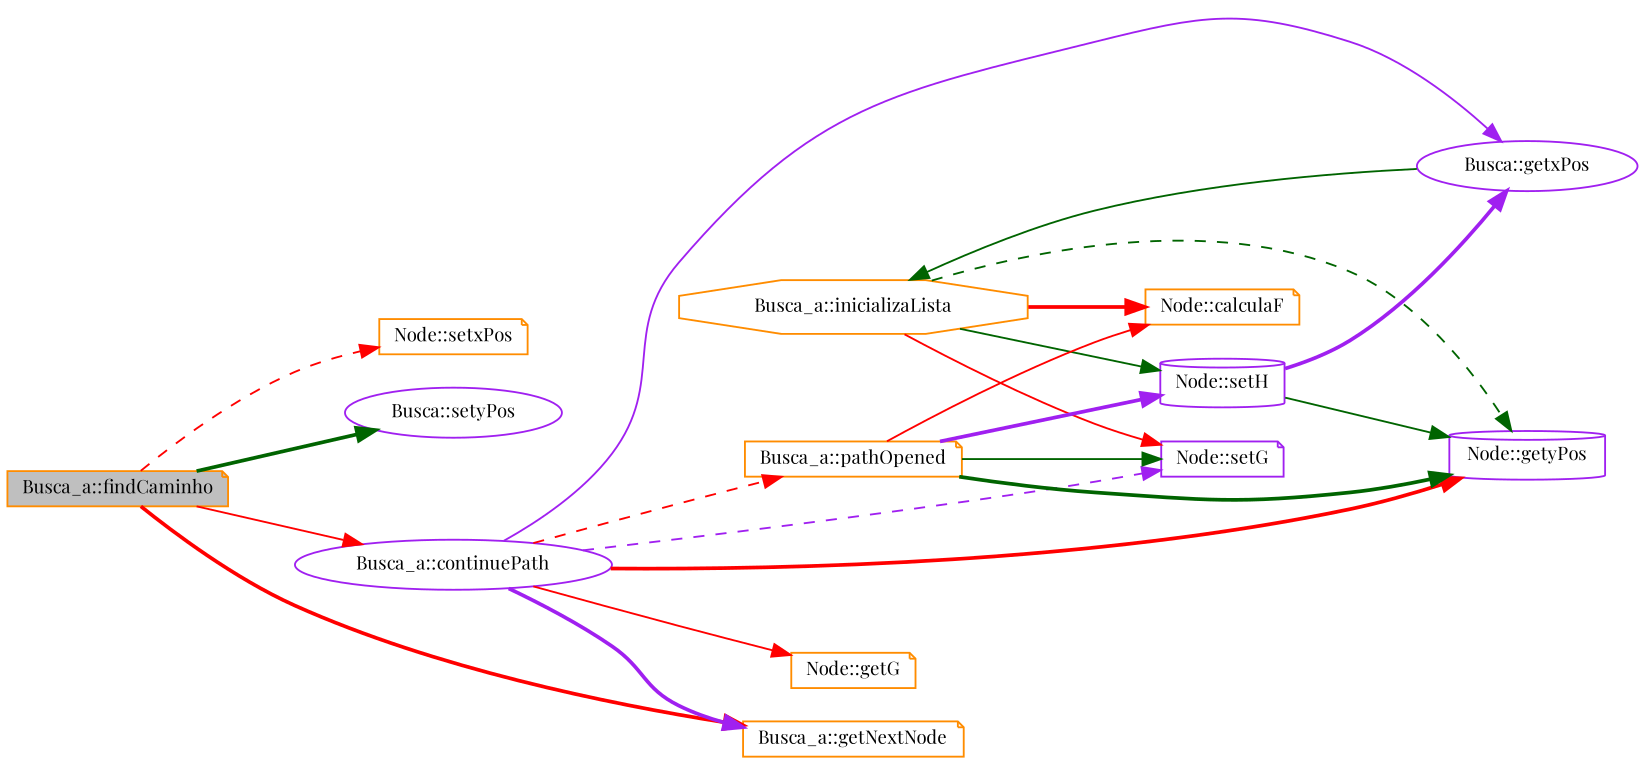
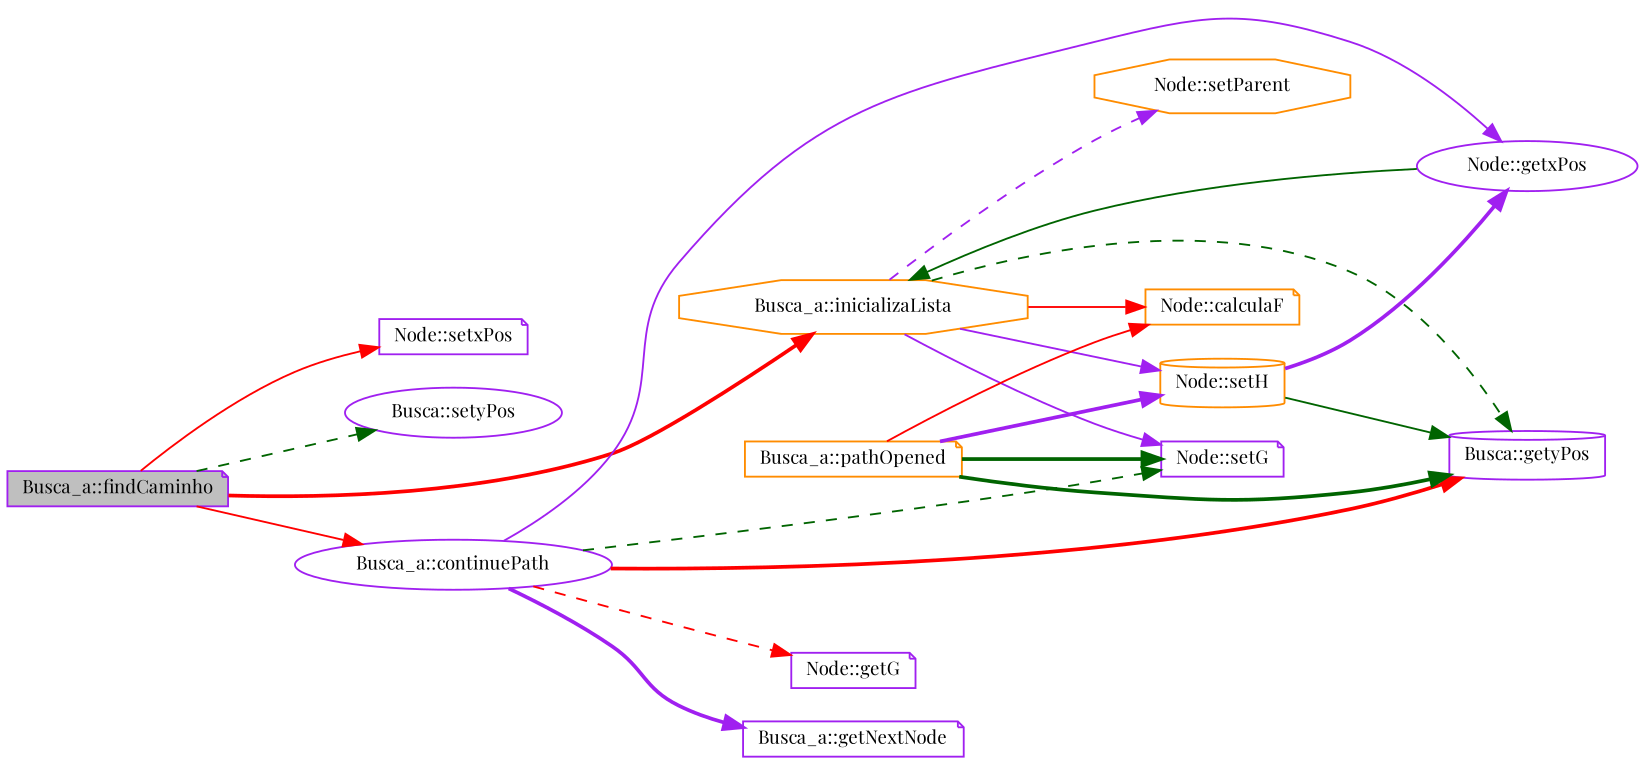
node "Node::setParent": added
node "Busca::getxPos": label "Busca::getxPos" -> "Node::getxPos"
edge "Busca_a::inicializaLista" -> "Node::calculaF": style bold -> solid
node "Node::setxPos": color darkorange -> purple
edge "Busca_a::inicializaLista" -> "Node::setH": color darkgreen -> purple
node "Node::setH": color purple -> darkorange
edge "Busca_a::inicializaLista" -> "Node::setG": color red -> purple
edge "Busca_a::findCaminho" -> "Node::setxPos": style dashed -> solid
edge "Busca_a::findCaminho" -> "Busca::setyPos": style bold -> dashed
node "Node::getyPos": label "Node::getyPos" -> "Busca::getyPos"
edge "Busca_a::pathOpened" -> "Node::setG": style solid -> bold
node "Busca_a::findCaminho": color darkorange -> purple
edge "Busca_a::continuePath" -> "Busca_a::pathOpened": removed
edge "Busca_a::continuePath" -> "Node::setG": color purple -> darkgreen
edge "Busca_a::continuePath" -> "Node::getG": style solid -> dashed
edge "Busca_a::findCaminho" -> "Busca_a::getNextNode": now "Busca_a::findCaminho" -> "Busca_a::inicializaLista"
node "Node::getG": color darkorange -> purple
node "Busca_a::getNextNode": color darkorange -> purple
